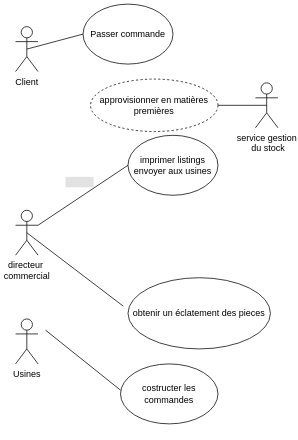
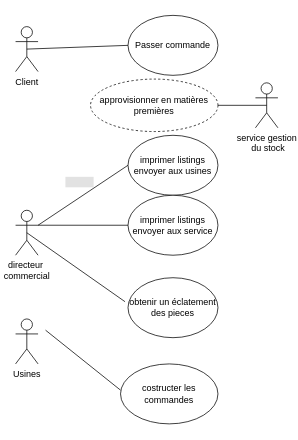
node "Passer commande": moved (128, 34) -> (173, 45)
edge "imprimer listings envoyer aux service" -- "directeur commercial": added
node "imprimer listings envoyer aux service": added
node "obtenir un éclatement des piecespièces": size 143x71 -> 90x60
